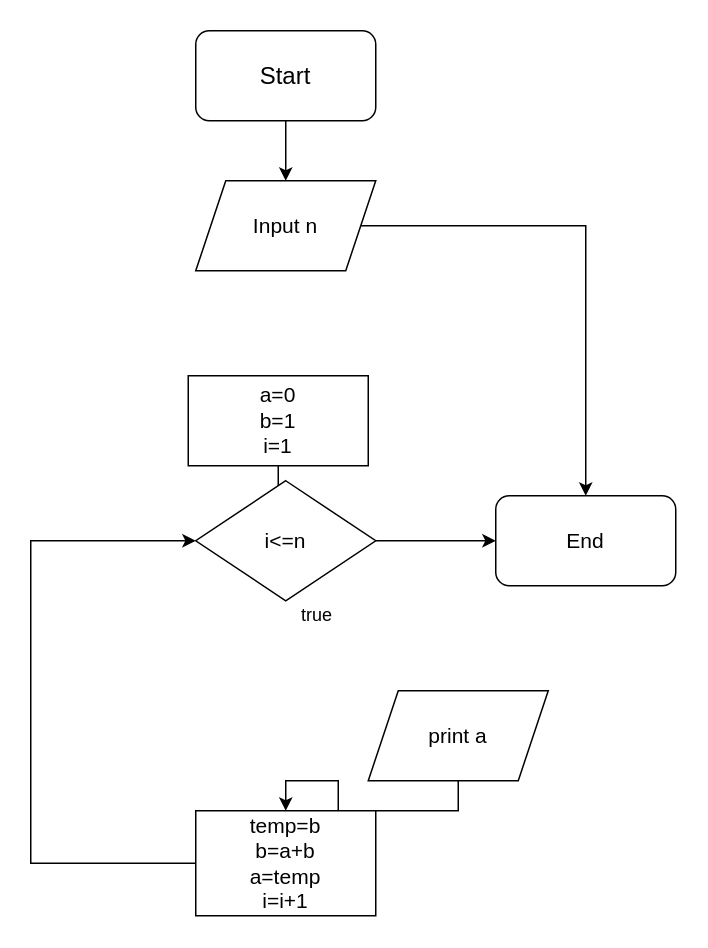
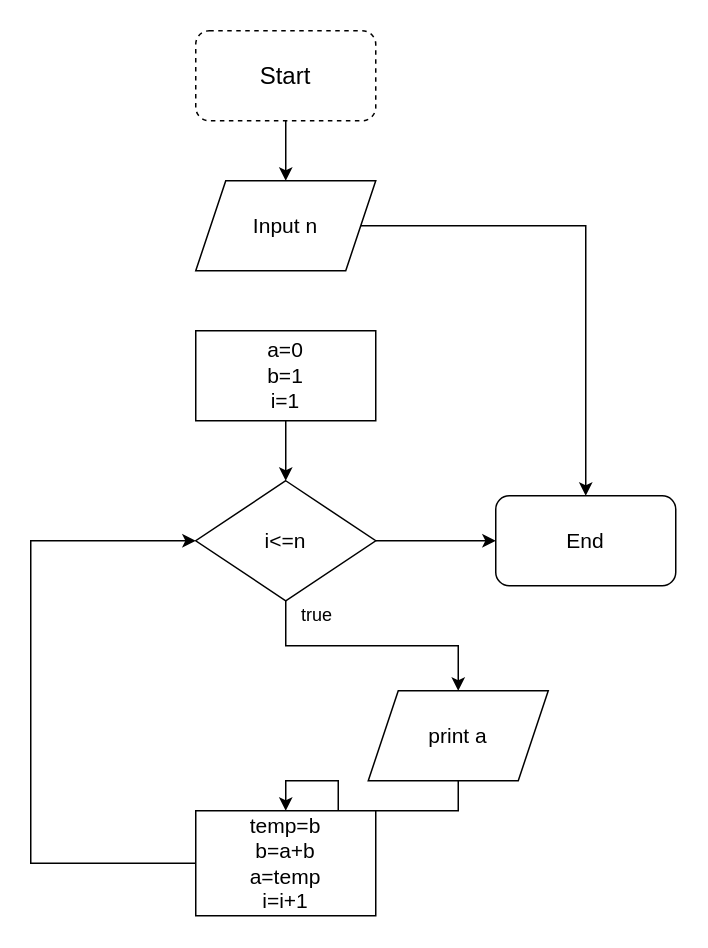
node "Start": style solid -> dashed
node "a=0 b=1 i=1": moved (278, 421) -> (286, 376)
edge "i<=n" -> "print a": added
